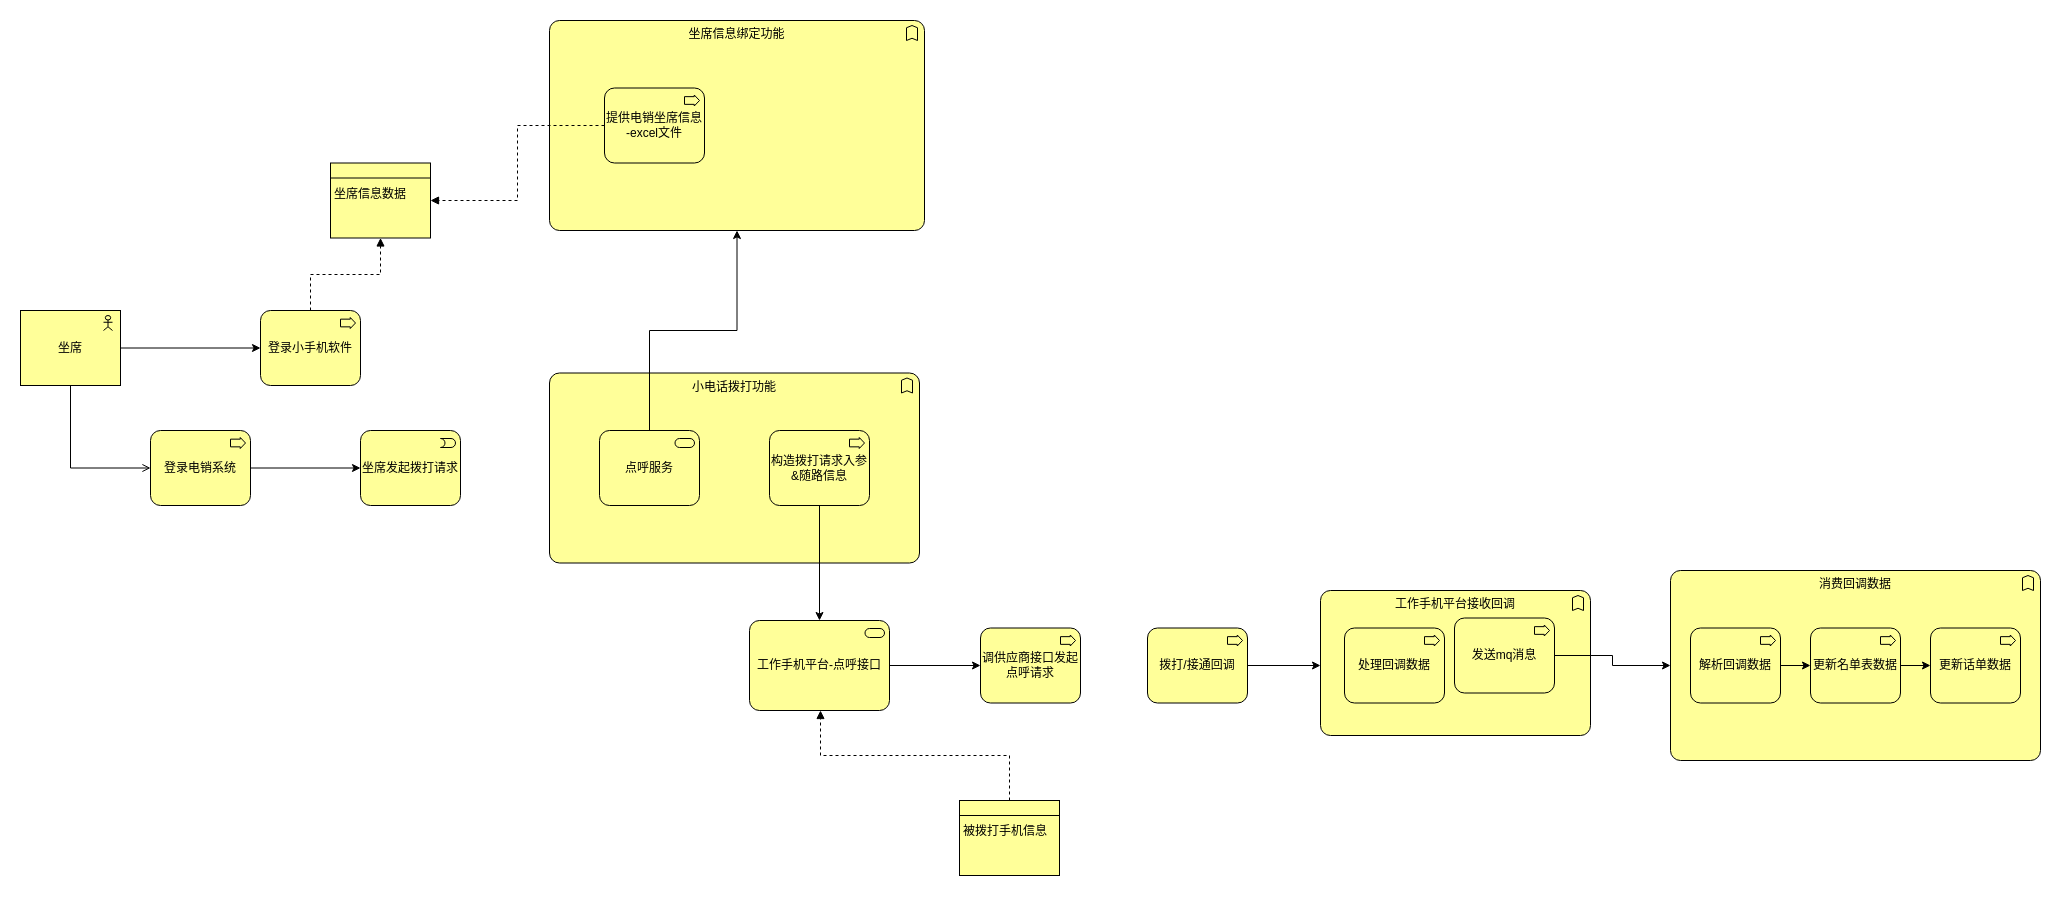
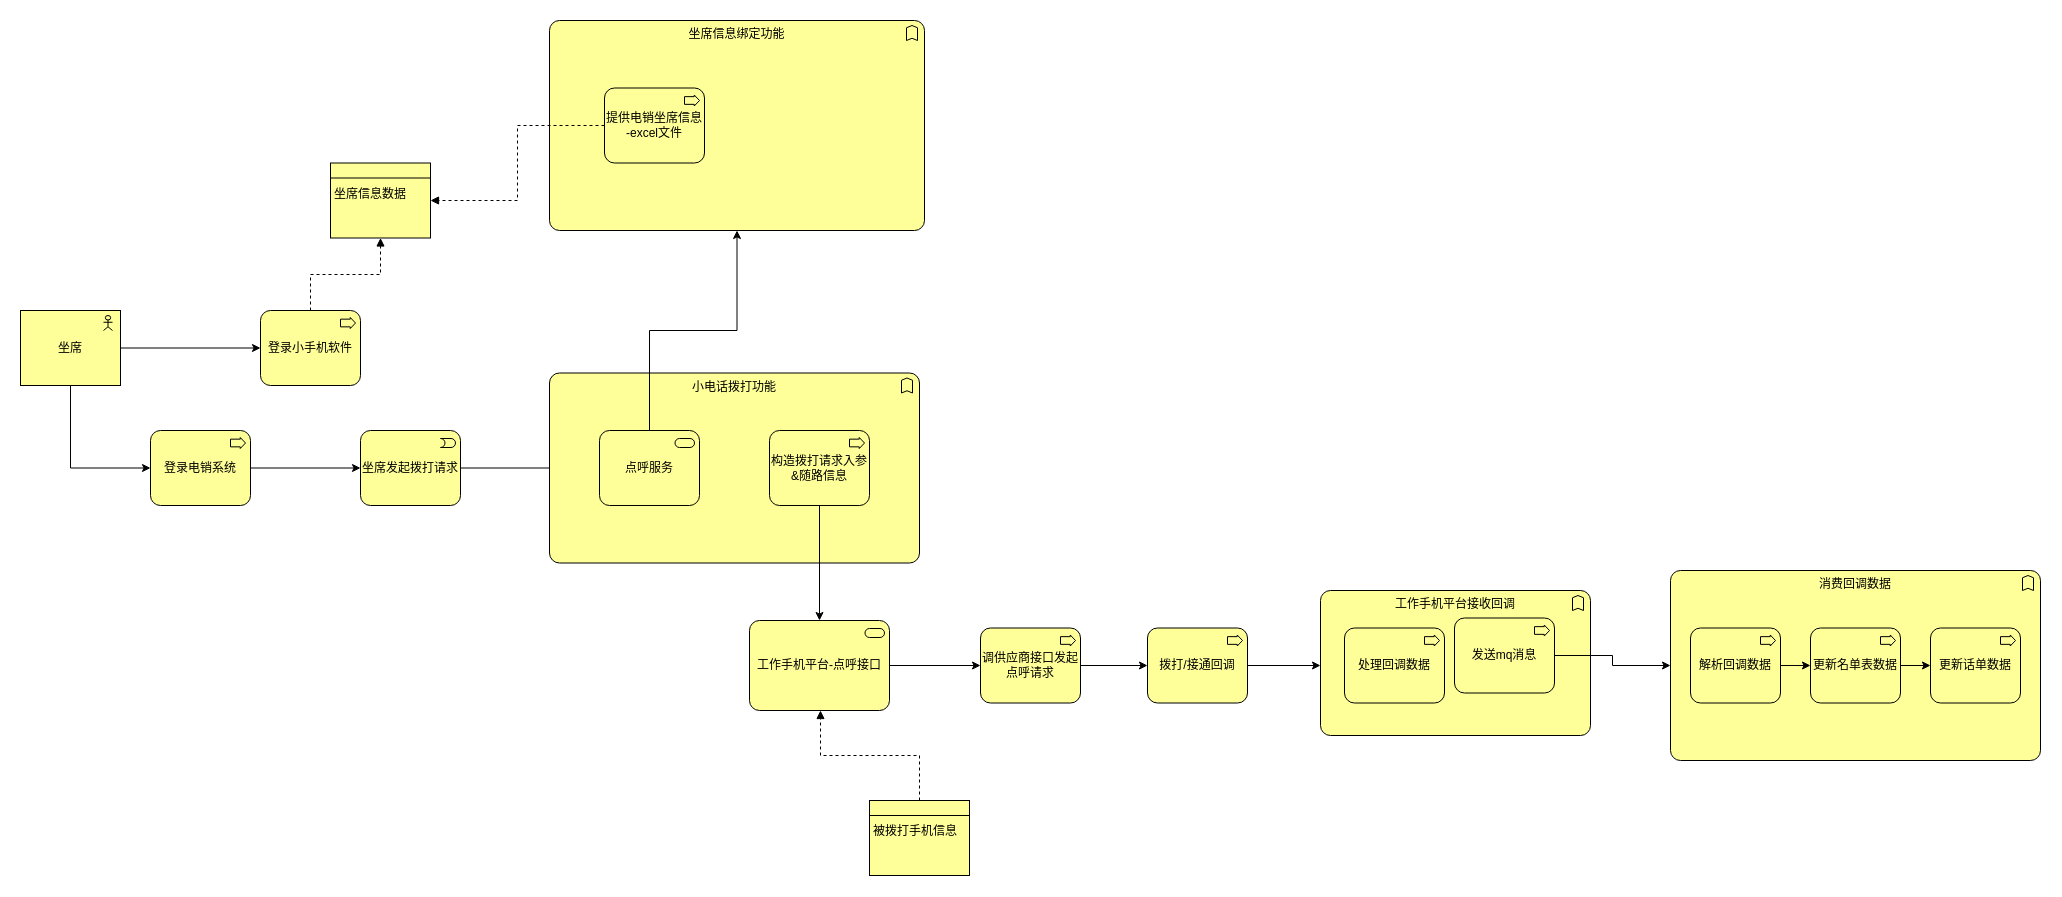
edge "坐席" -> "登录电销系统": arrowhead open -> classic
edge "坐席发起拨打请求" -> "点呼服务": added
edge "调供应商接口发起点呼请求" -> "拨打/接通回调": added
node "被拨打手机信息": moved (1010, 838) -> (920, 838)
